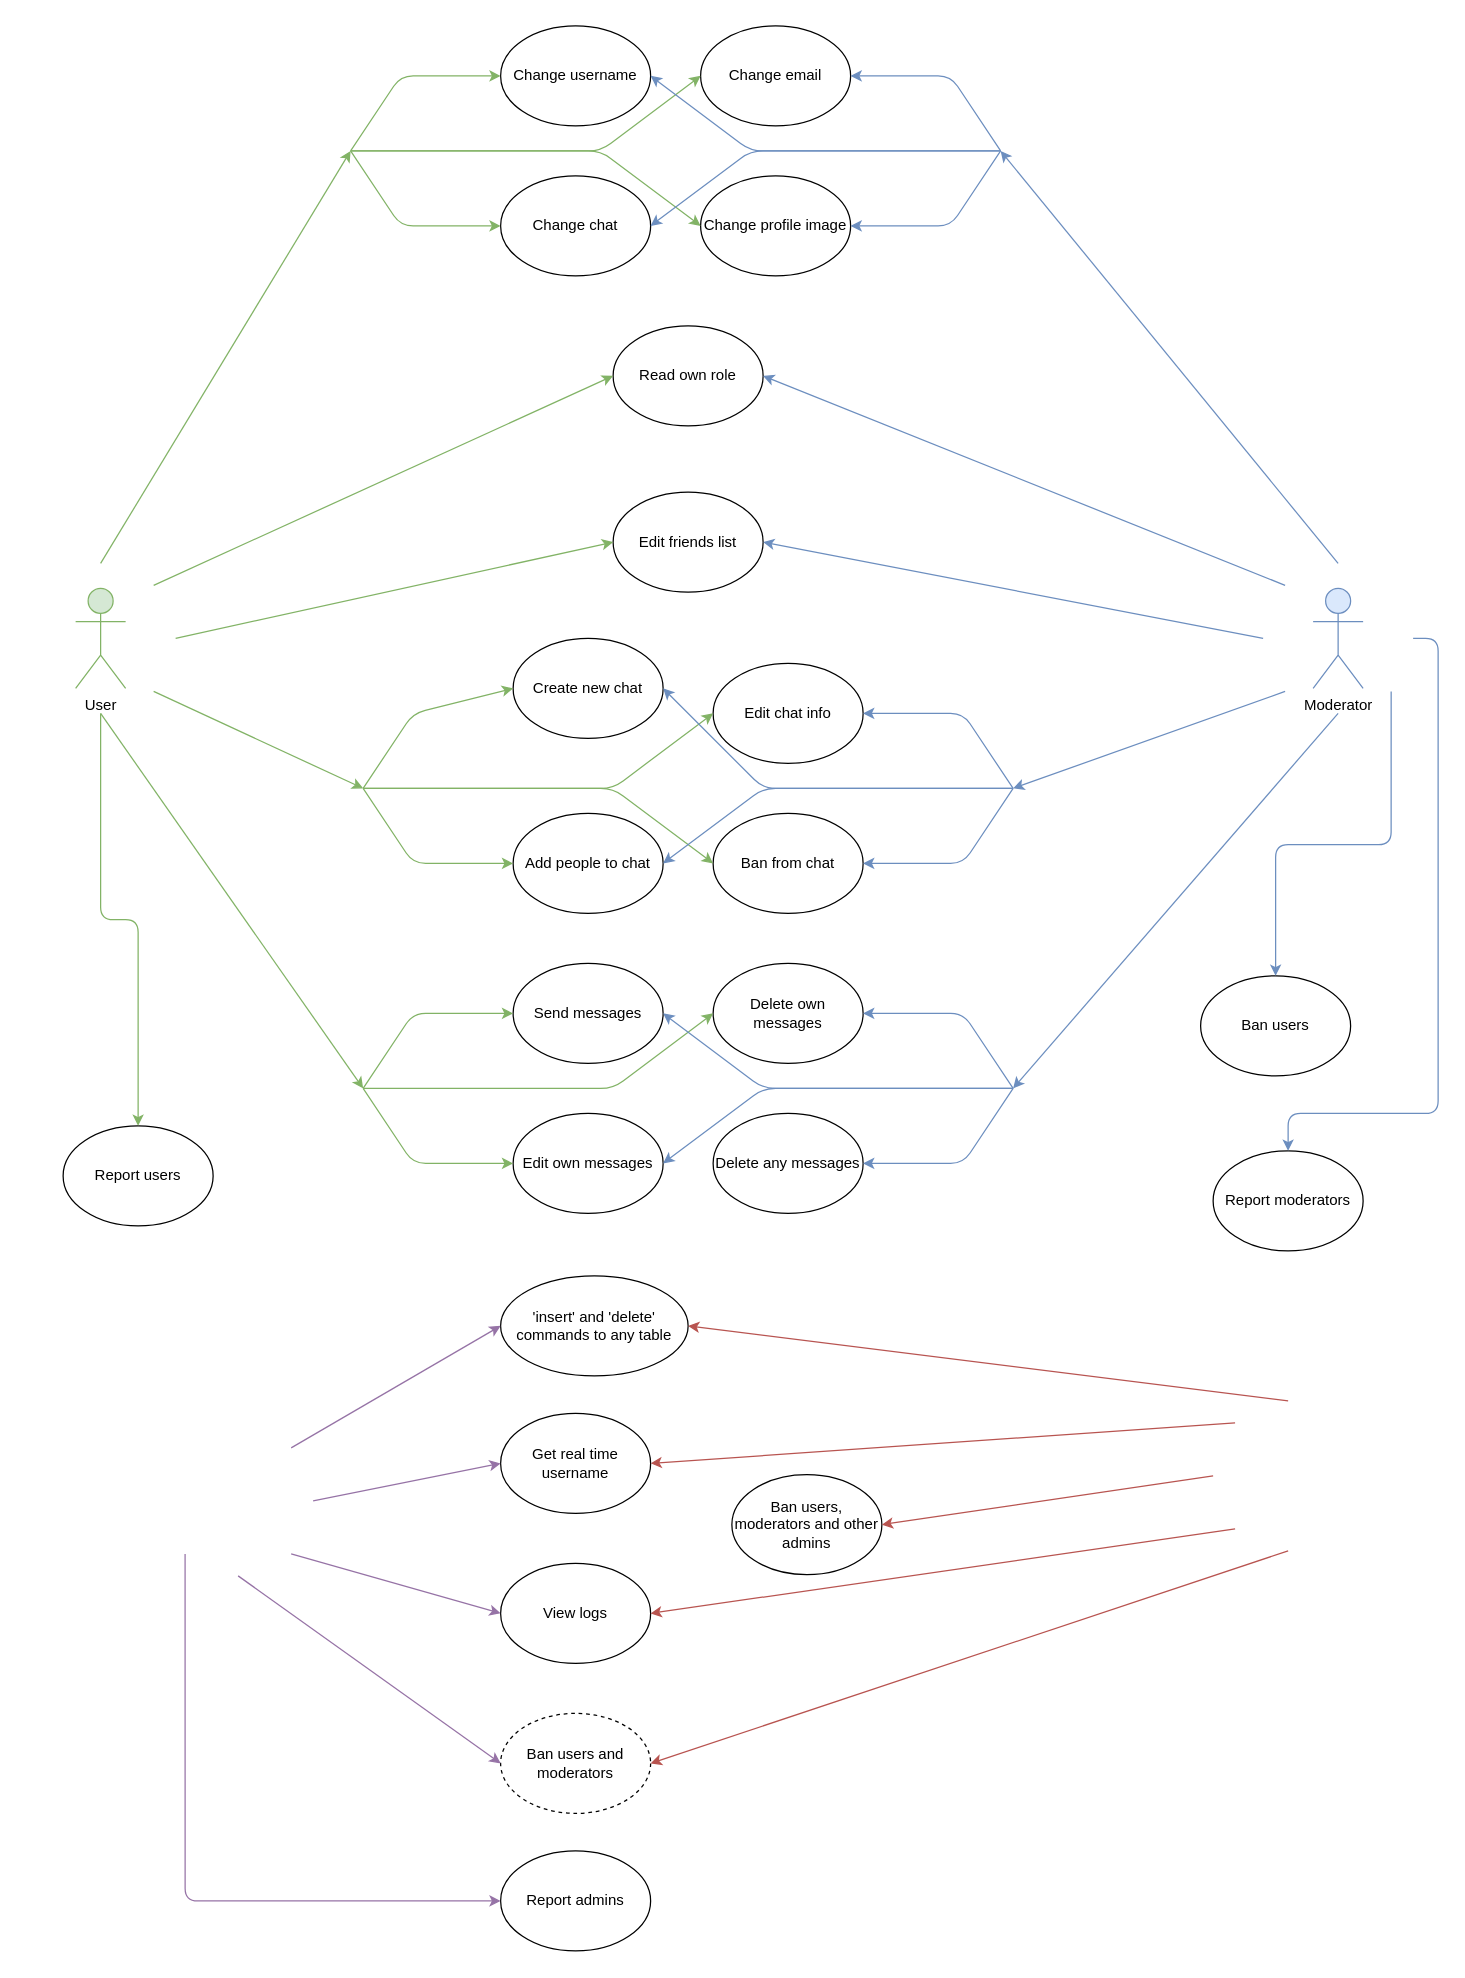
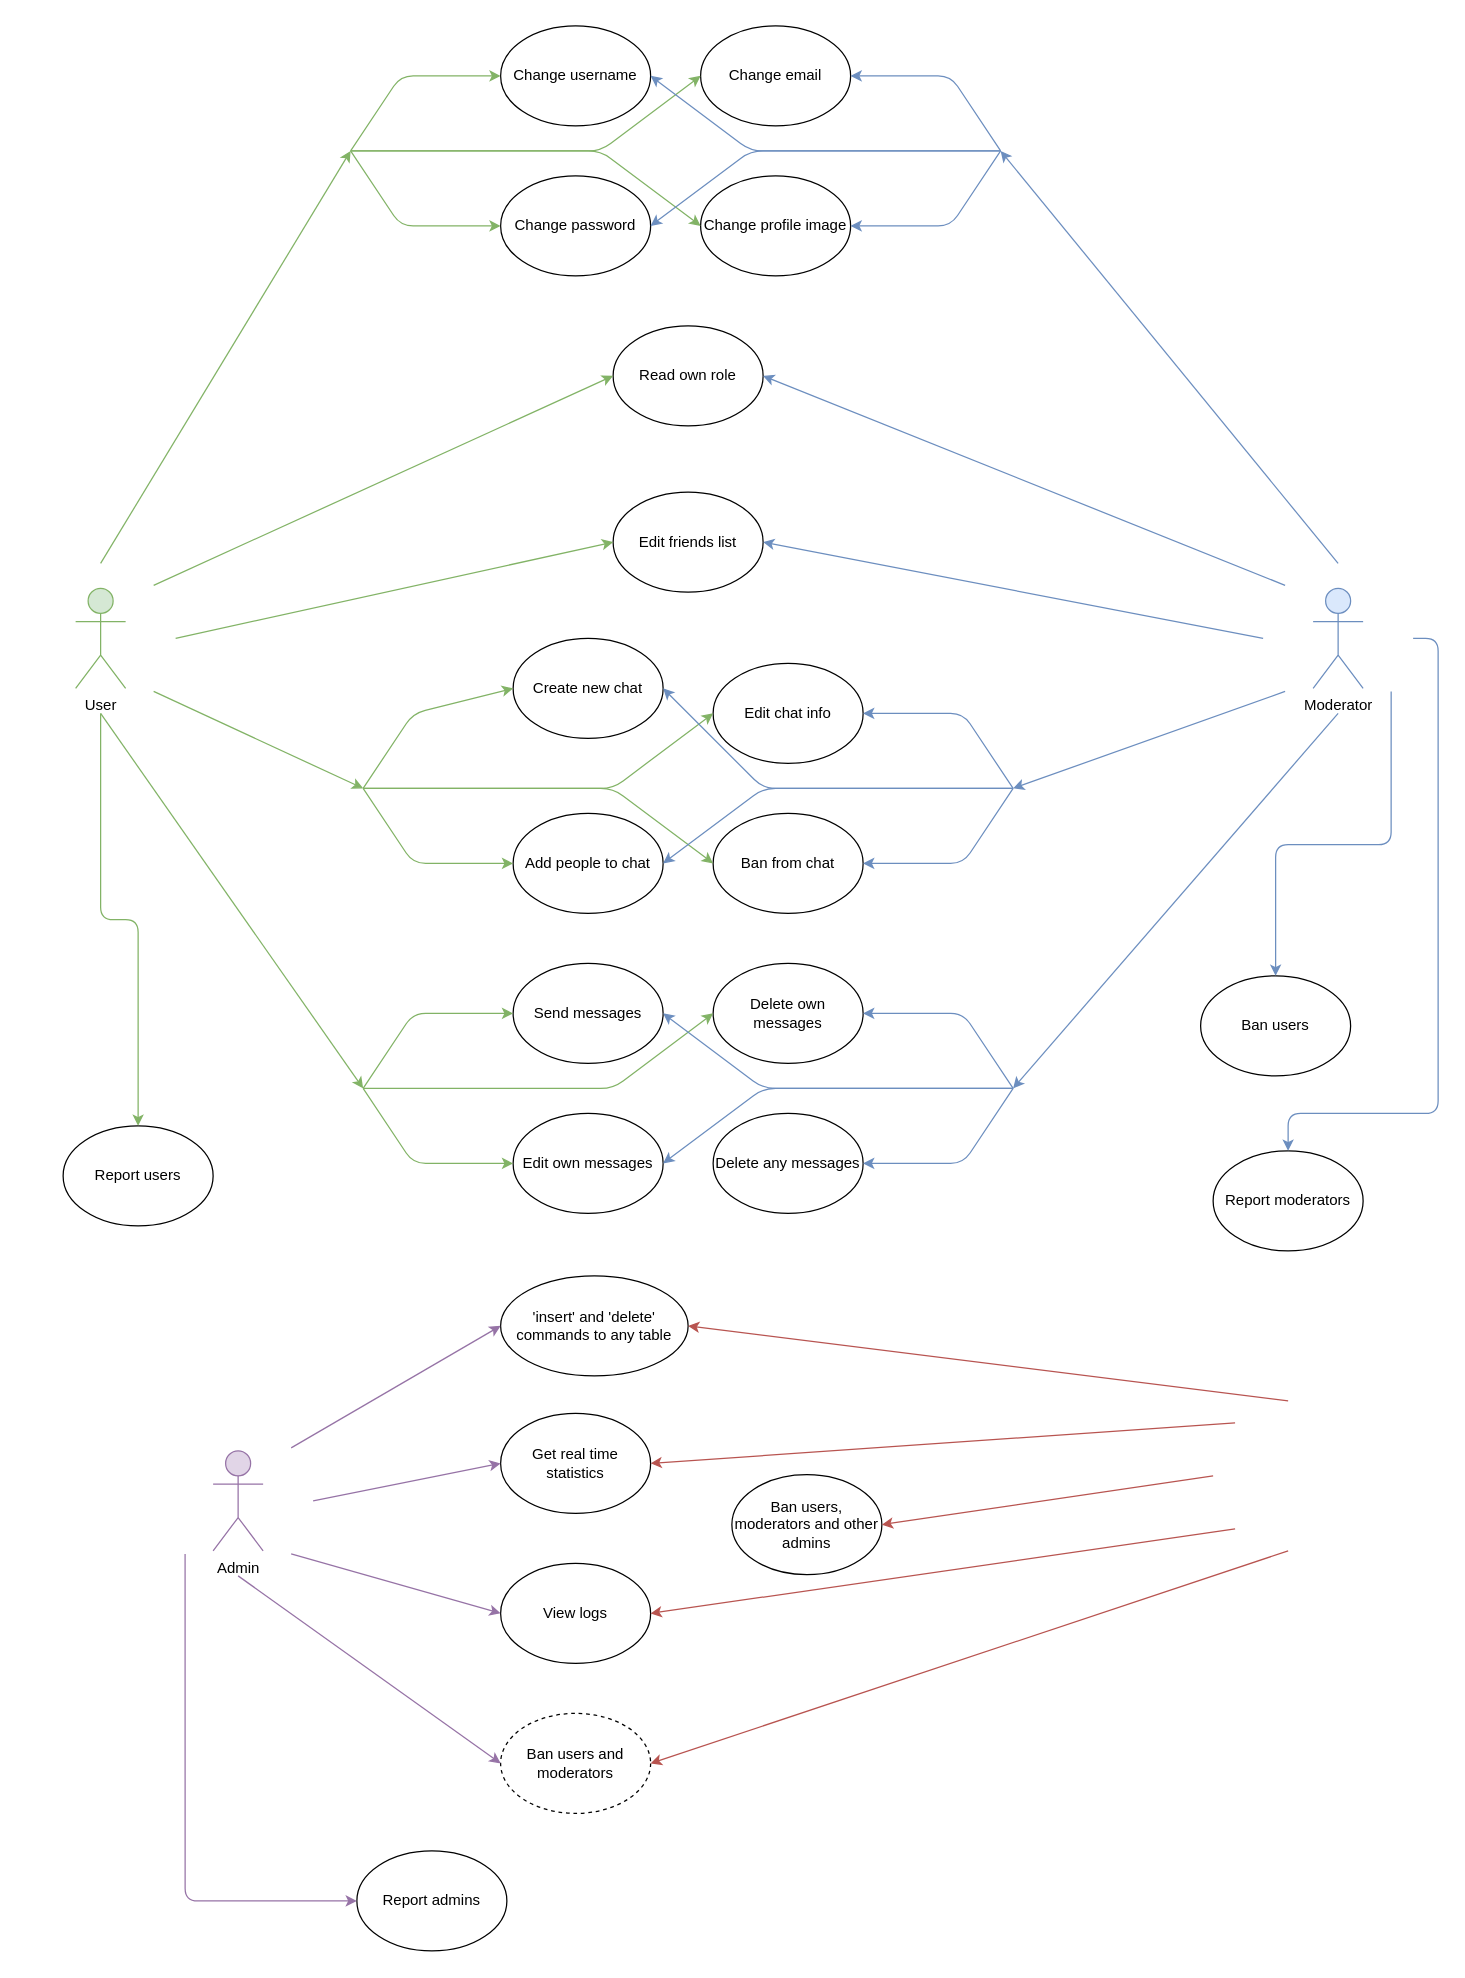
node "Change chat": label "Change chat" -> "Change password"
node "Get real time username": label "Get real time username" -> "Get real time statistics"
node "Admin": added
node "Report admins": moved (576, 1901) -> (432, 1901)
